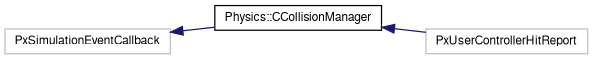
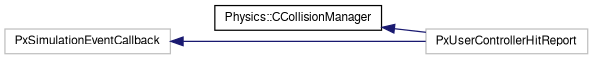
edge "Physics::CCollisionManager" -> "PxSimulationEventCallback": now "PxUserControllerHitReport" -> "PxSimulationEventCallback"
